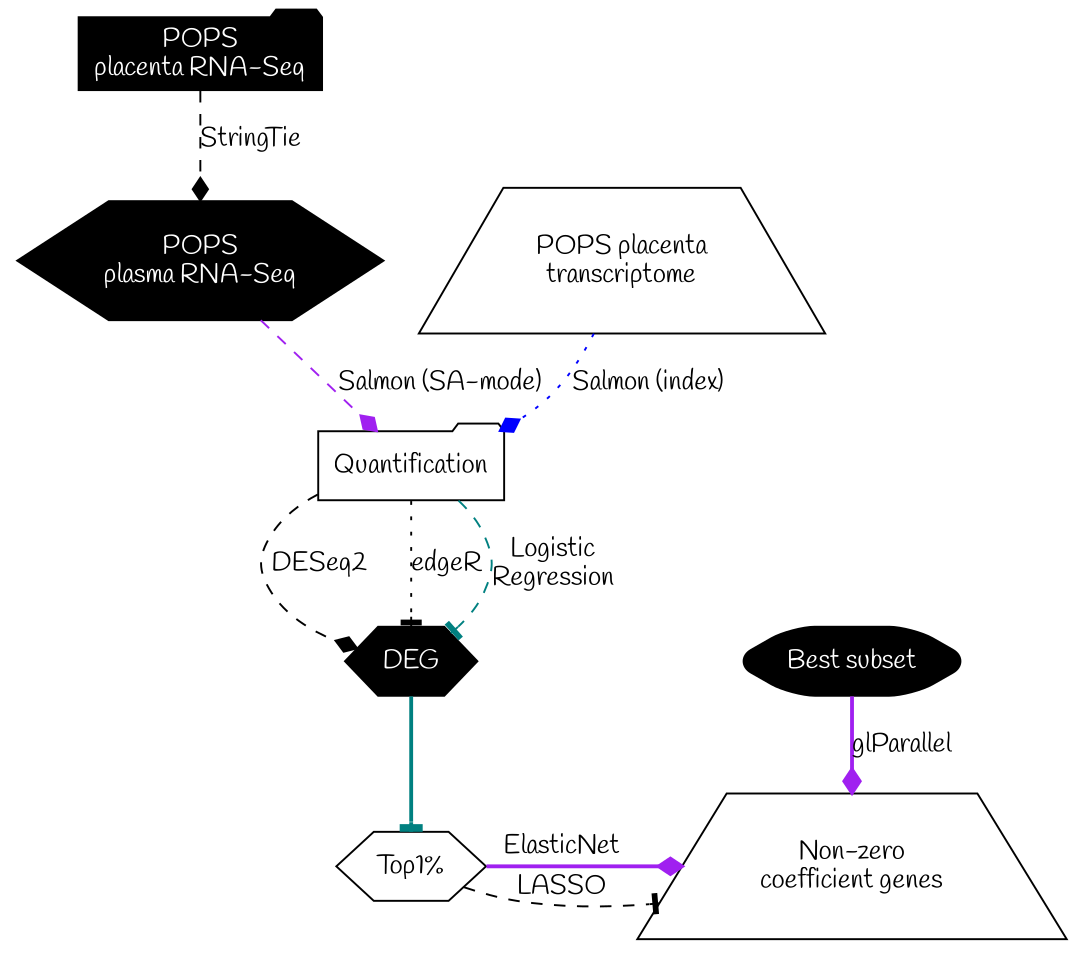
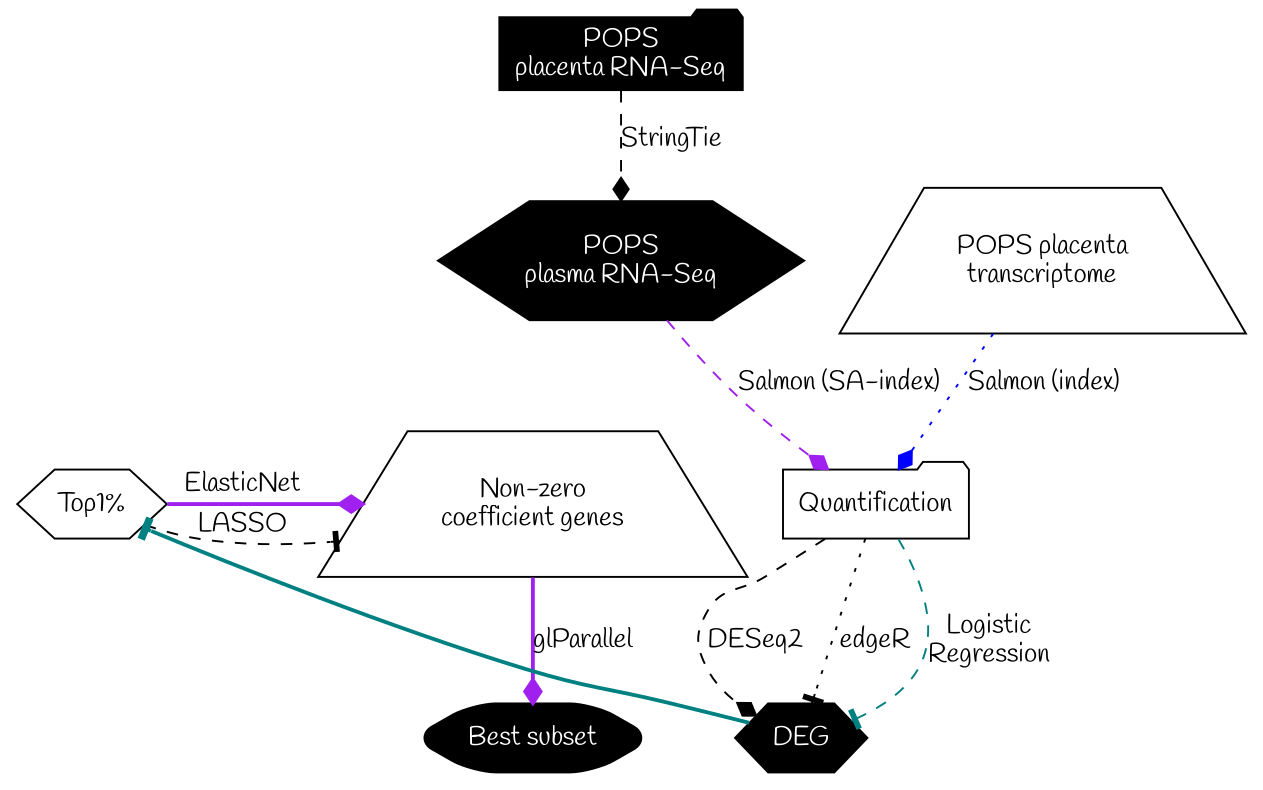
edge "POPS plasma RNA-Seq" -> "Quantification": label "Salmon (SA-mode)" -> "Salmon (SA-index)"
edge "Best subset" -> "Non-zero coefficient genes": reversed
